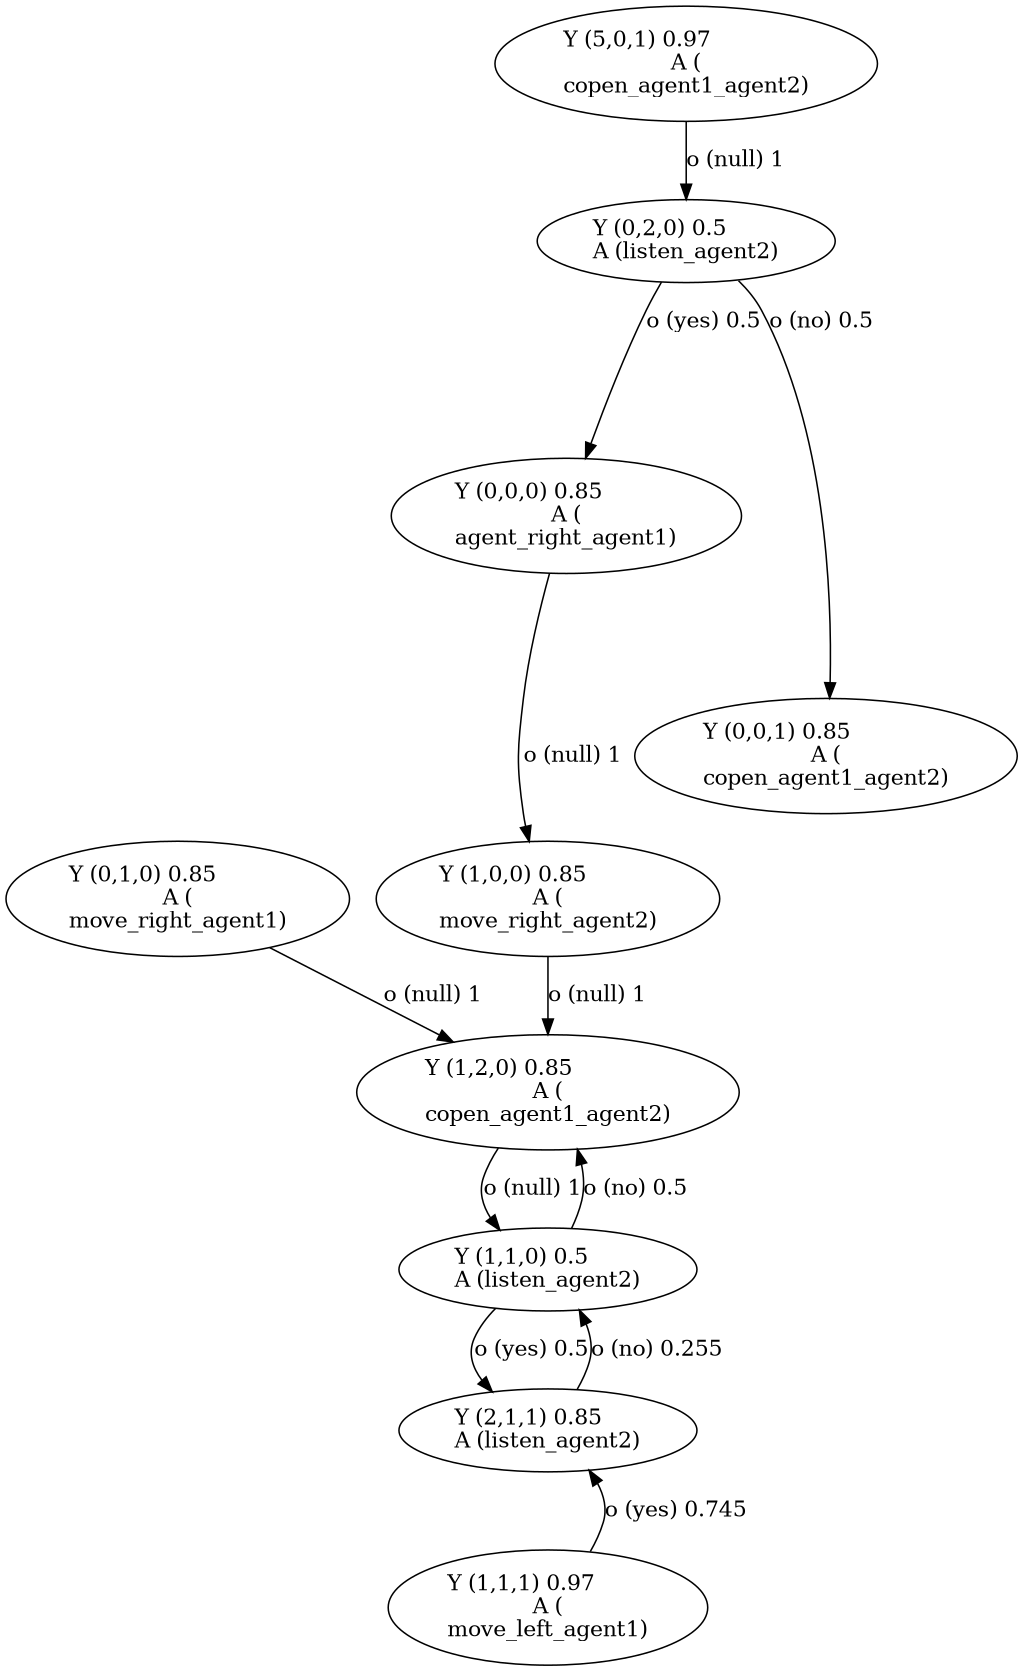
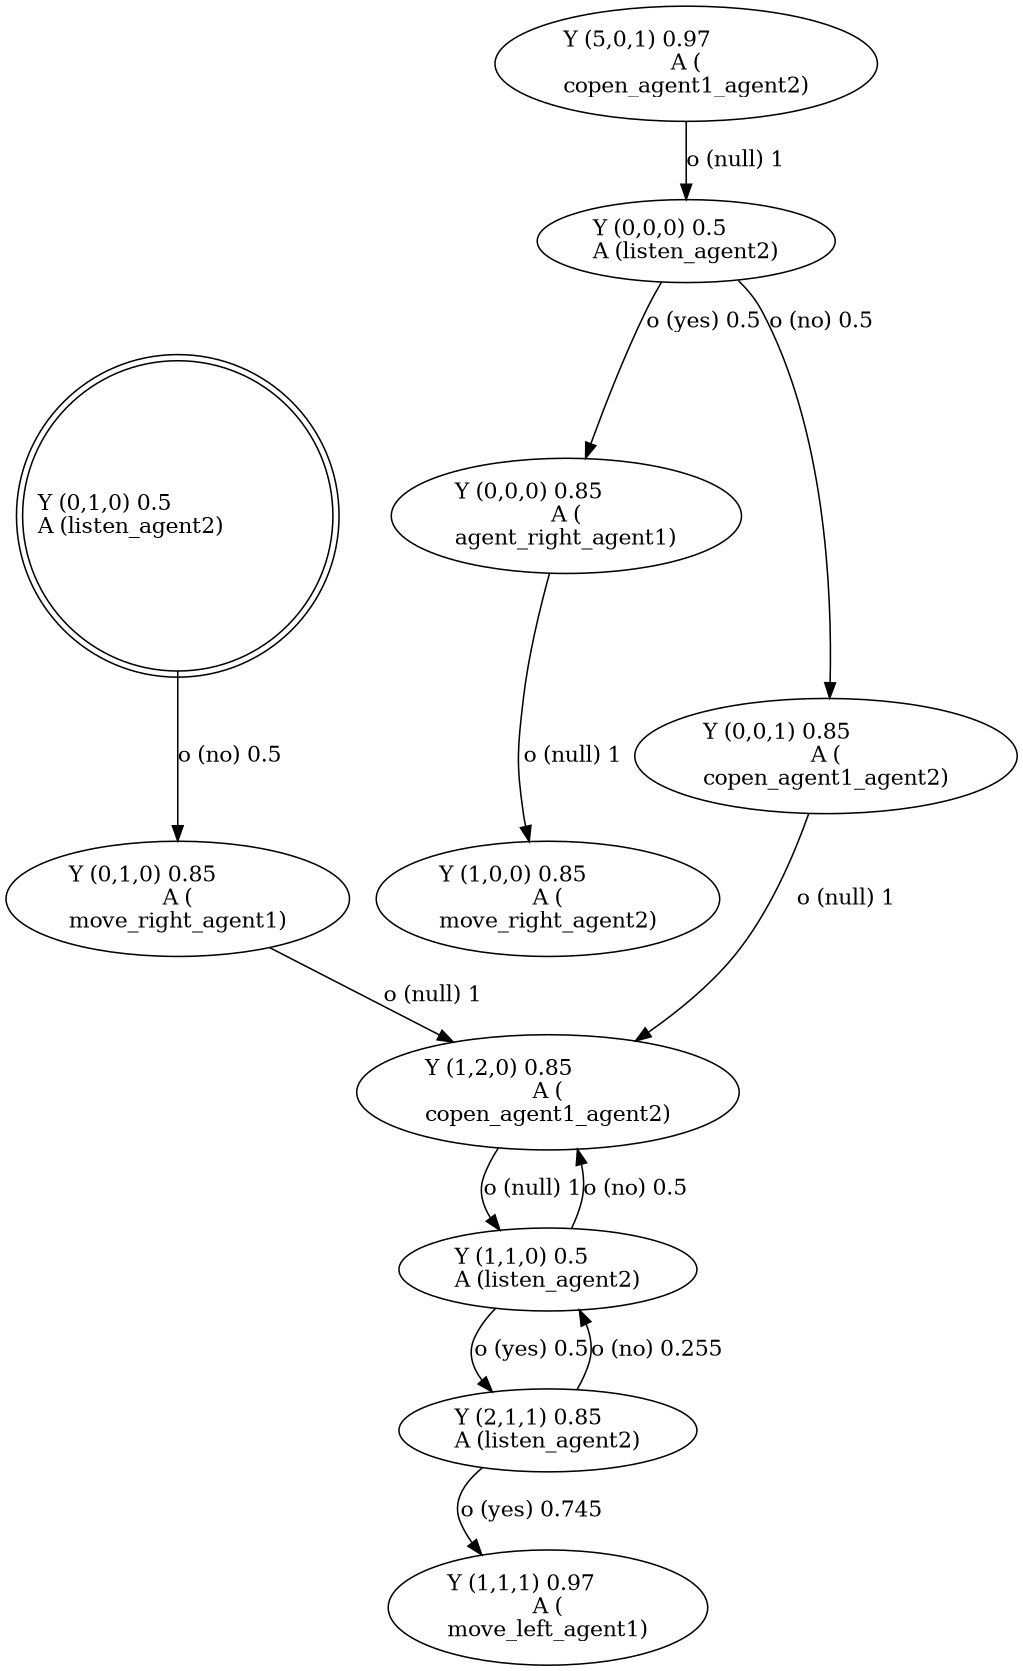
node "Y (0,2,0) 0.5 A (listen_agent2)": label "Y (0,2,0) 0.5 A (listen_agent2)" -> "Y (0,0,0) 0.5 A (listen_agent2)"
node "Y (0,1,0) 0.5 A (listen_agent2)": added
edge "Y (1,0,0) 0.85 A ( move_right_agent2)" -> "Y (1,2,0) 0.85 A ( copen_agent1_agent2)": now "Y (0,0,1) 0.85 A ( copen_agent1_agent2)" -> "Y (1,2,0) 0.85 A ( copen_agent1_agent2)"
edge "Y (1,1,1) 0.97 A ( move_left_agent1)" -> "Y (2,1,1) 0.85 A (listen_agent2)": reversed
